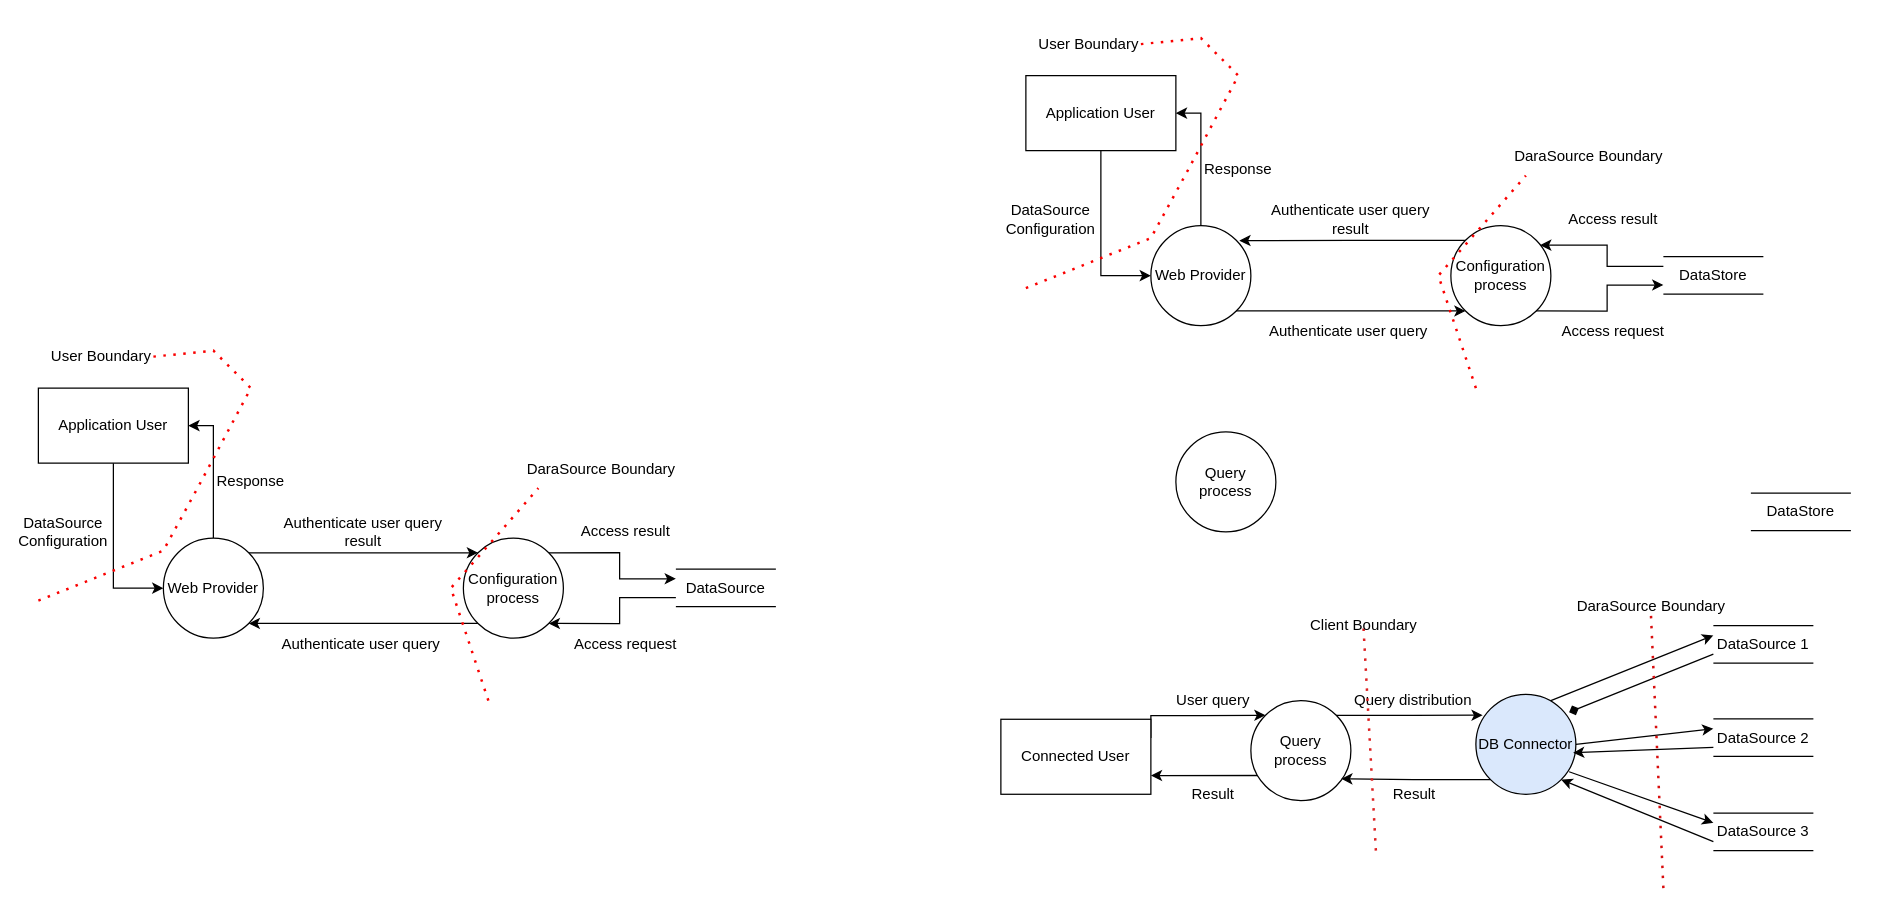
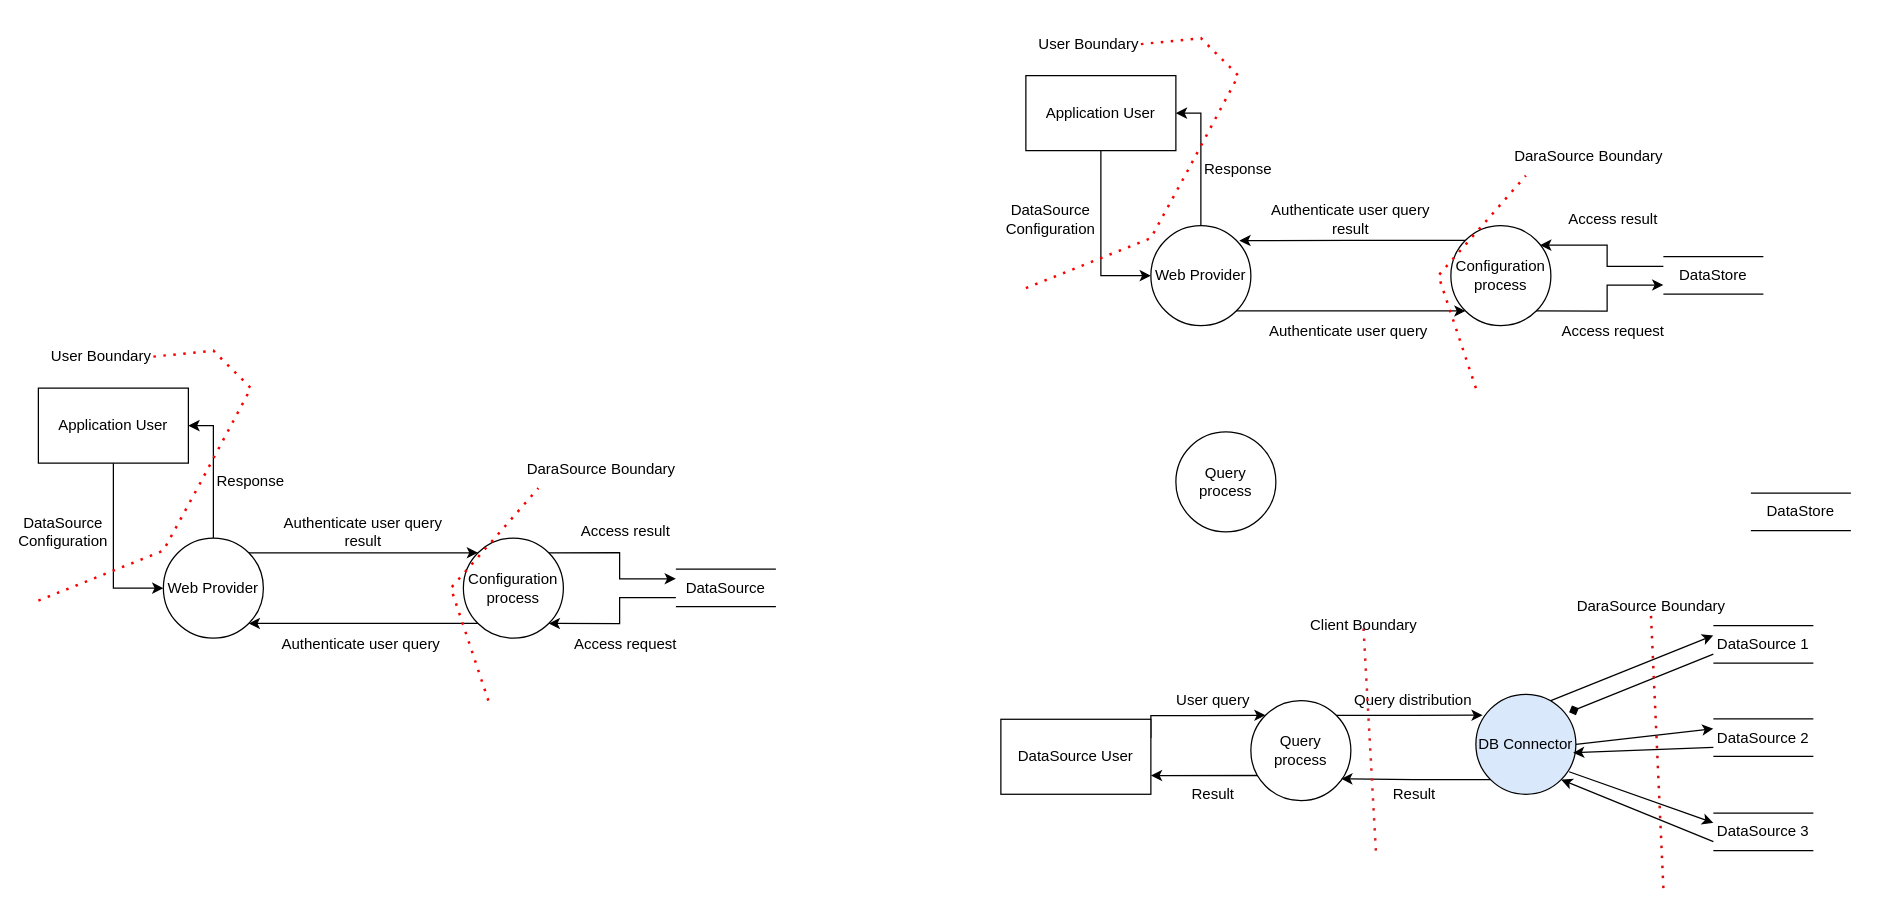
node "Connected User": label "Connected User" -> "DataSource User"
